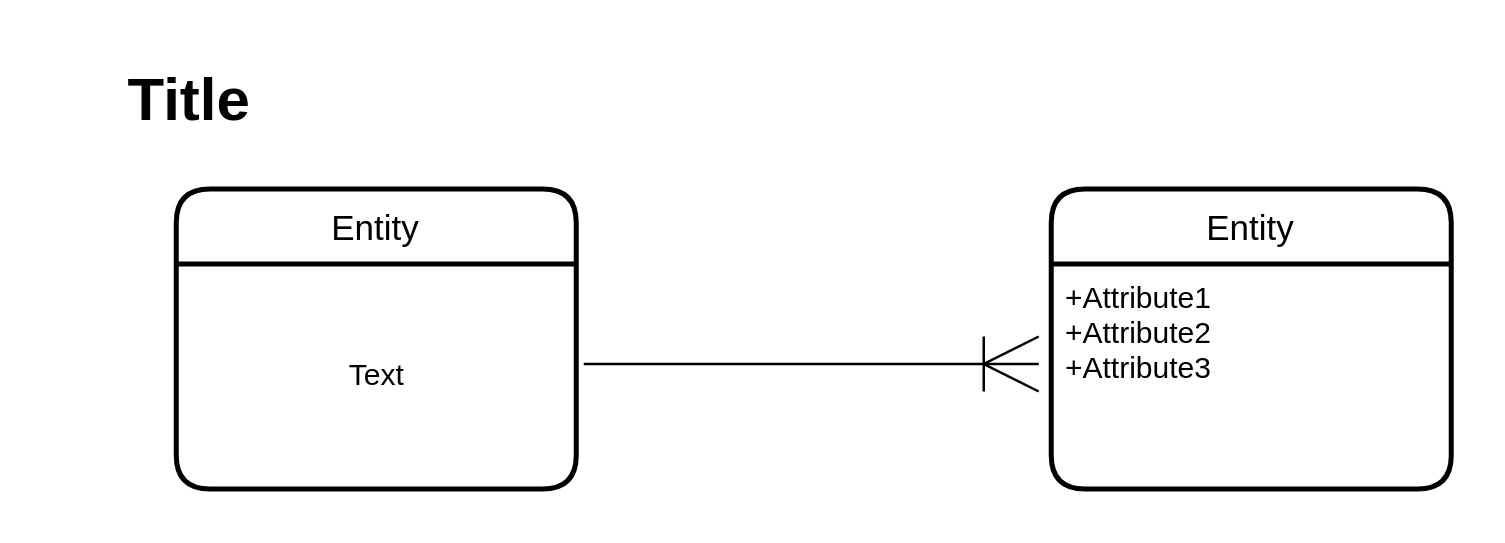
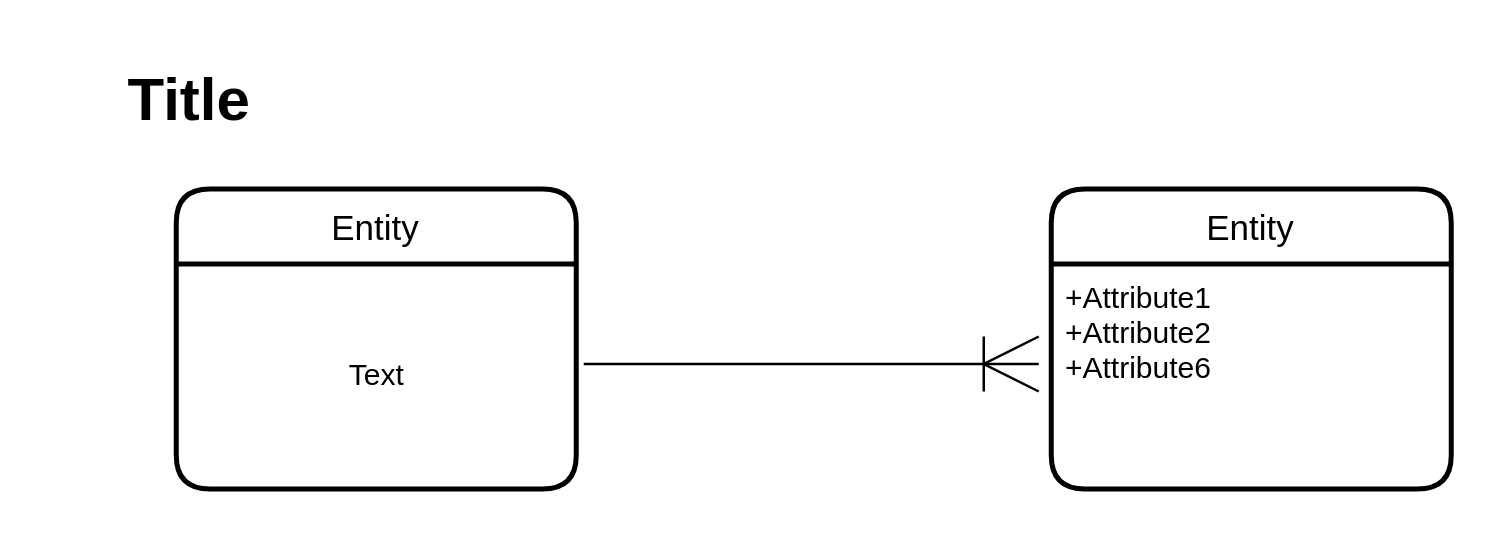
node "+Attribute1 +Attribute2 +Attribute3": label "+Attribute1 +Attribute2 +Attribute3" -> "+Attribute1 +Attribute2 +Attribute6"
